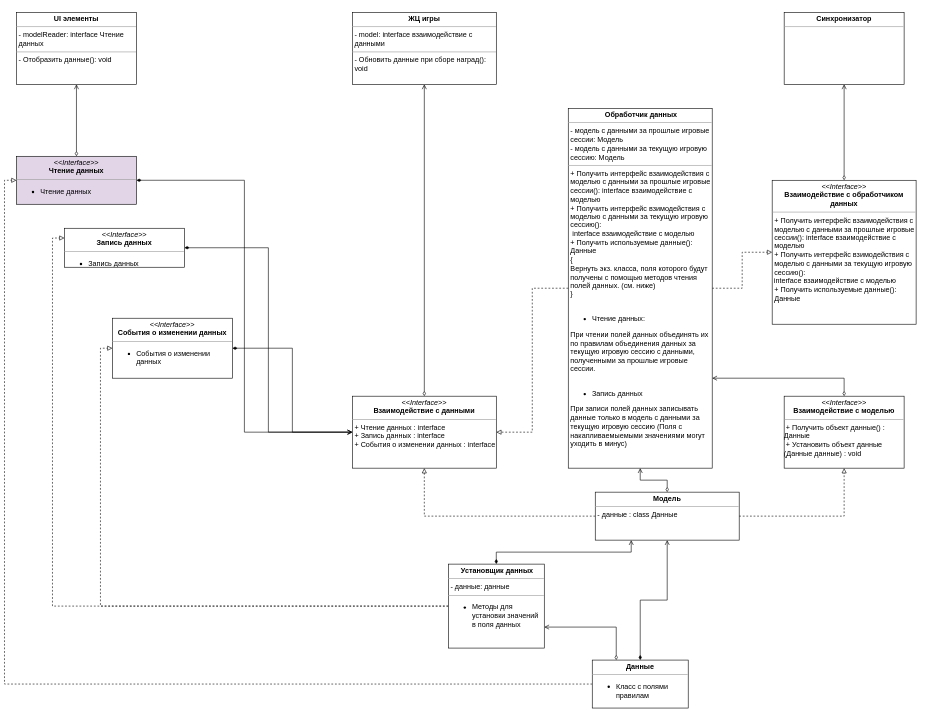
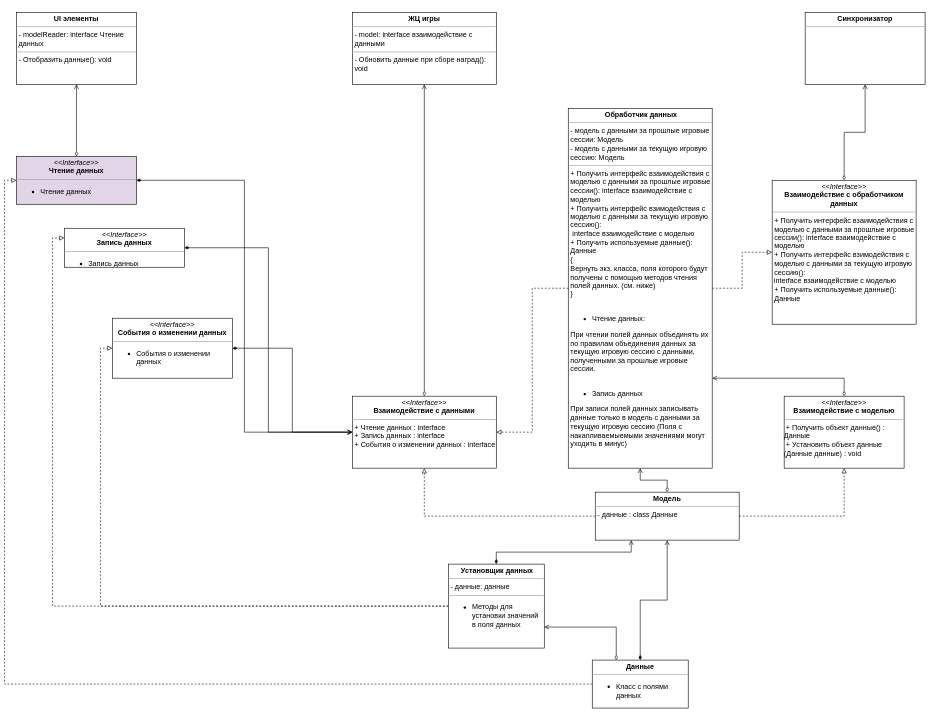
node "Синхронизатор": moved (845, 48) -> (866, 48)
node "Данные Класс с полями правилам": label "Данные Класс с полями правилам" -> "Данные Класс с полями данных"
